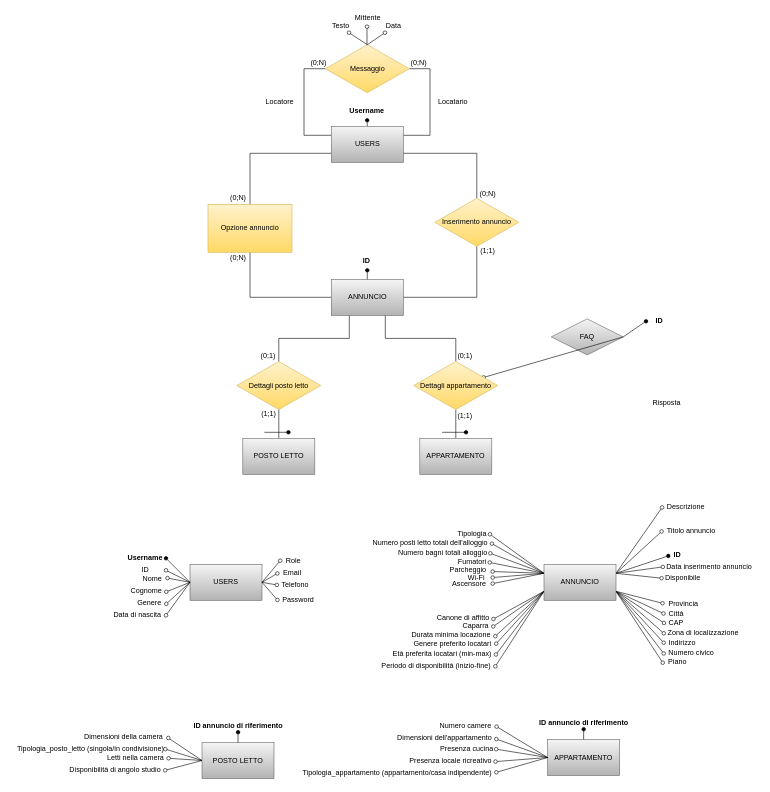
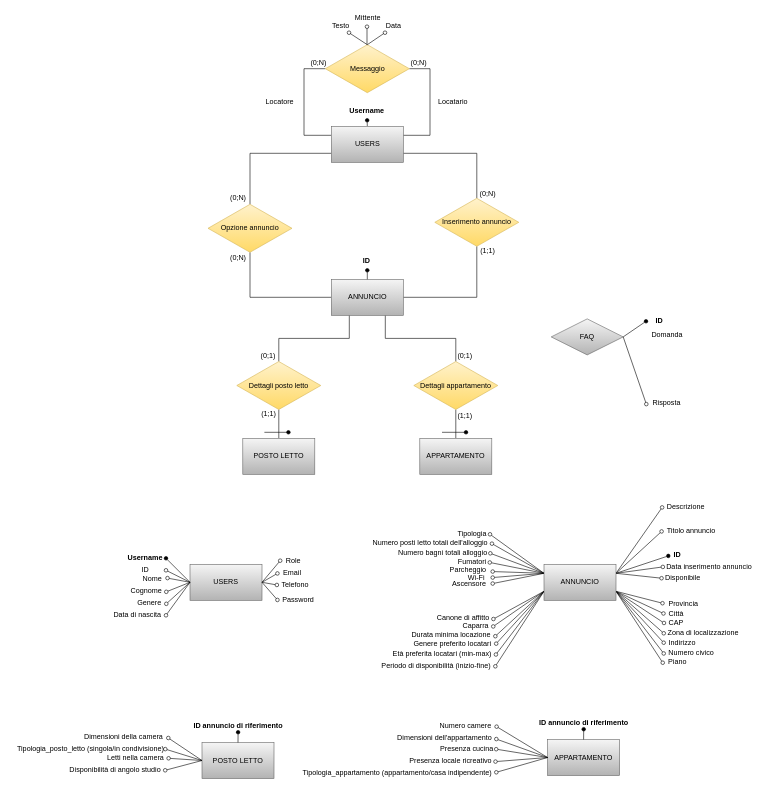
node "Opzione annuncio": shape rectangle -> diamond
node "Domanda": added
edge "FAQ" -> "Dettagli appartamento": now "FAQ" -> "Risposta"
